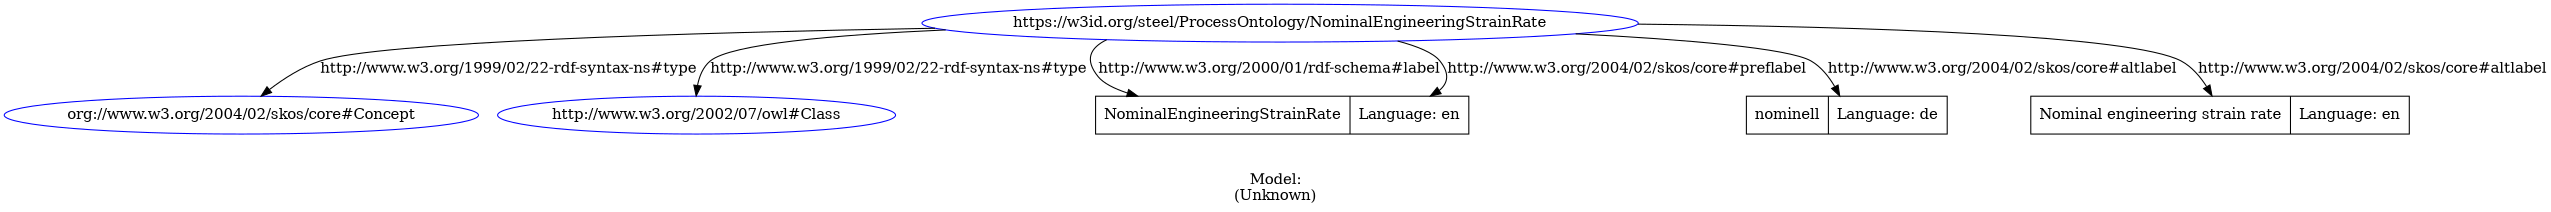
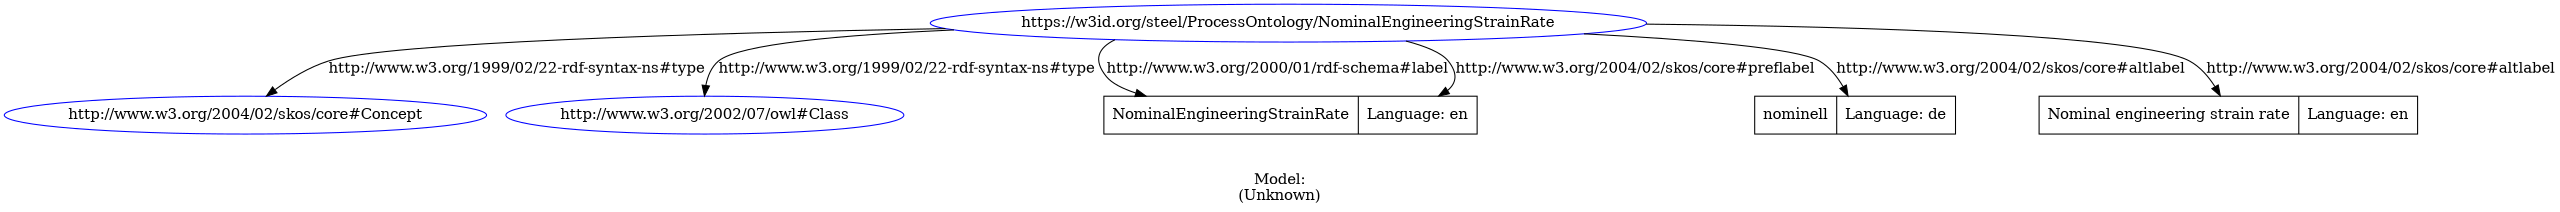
node "org://www.w3.org/2004/02/skos/core#Concept": label "org://www.w3.org/2004/02/skos/core#Concept" -> "http://www.w3.org/2004/02/skos/core#Concept"
